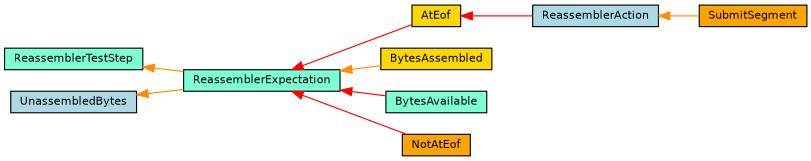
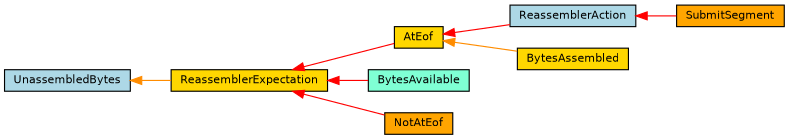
edge "SubmitSegment" -> "ReassemblerAction": color darkorange -> red
node "ReassemblerTestStep": removed
edge "BytesAssembled" -> "ReassemblerExpectation": now "BytesAssembled" -> "AtEof"
node "ReassemblerExpectation": fillcolor aquamarine -> gold
